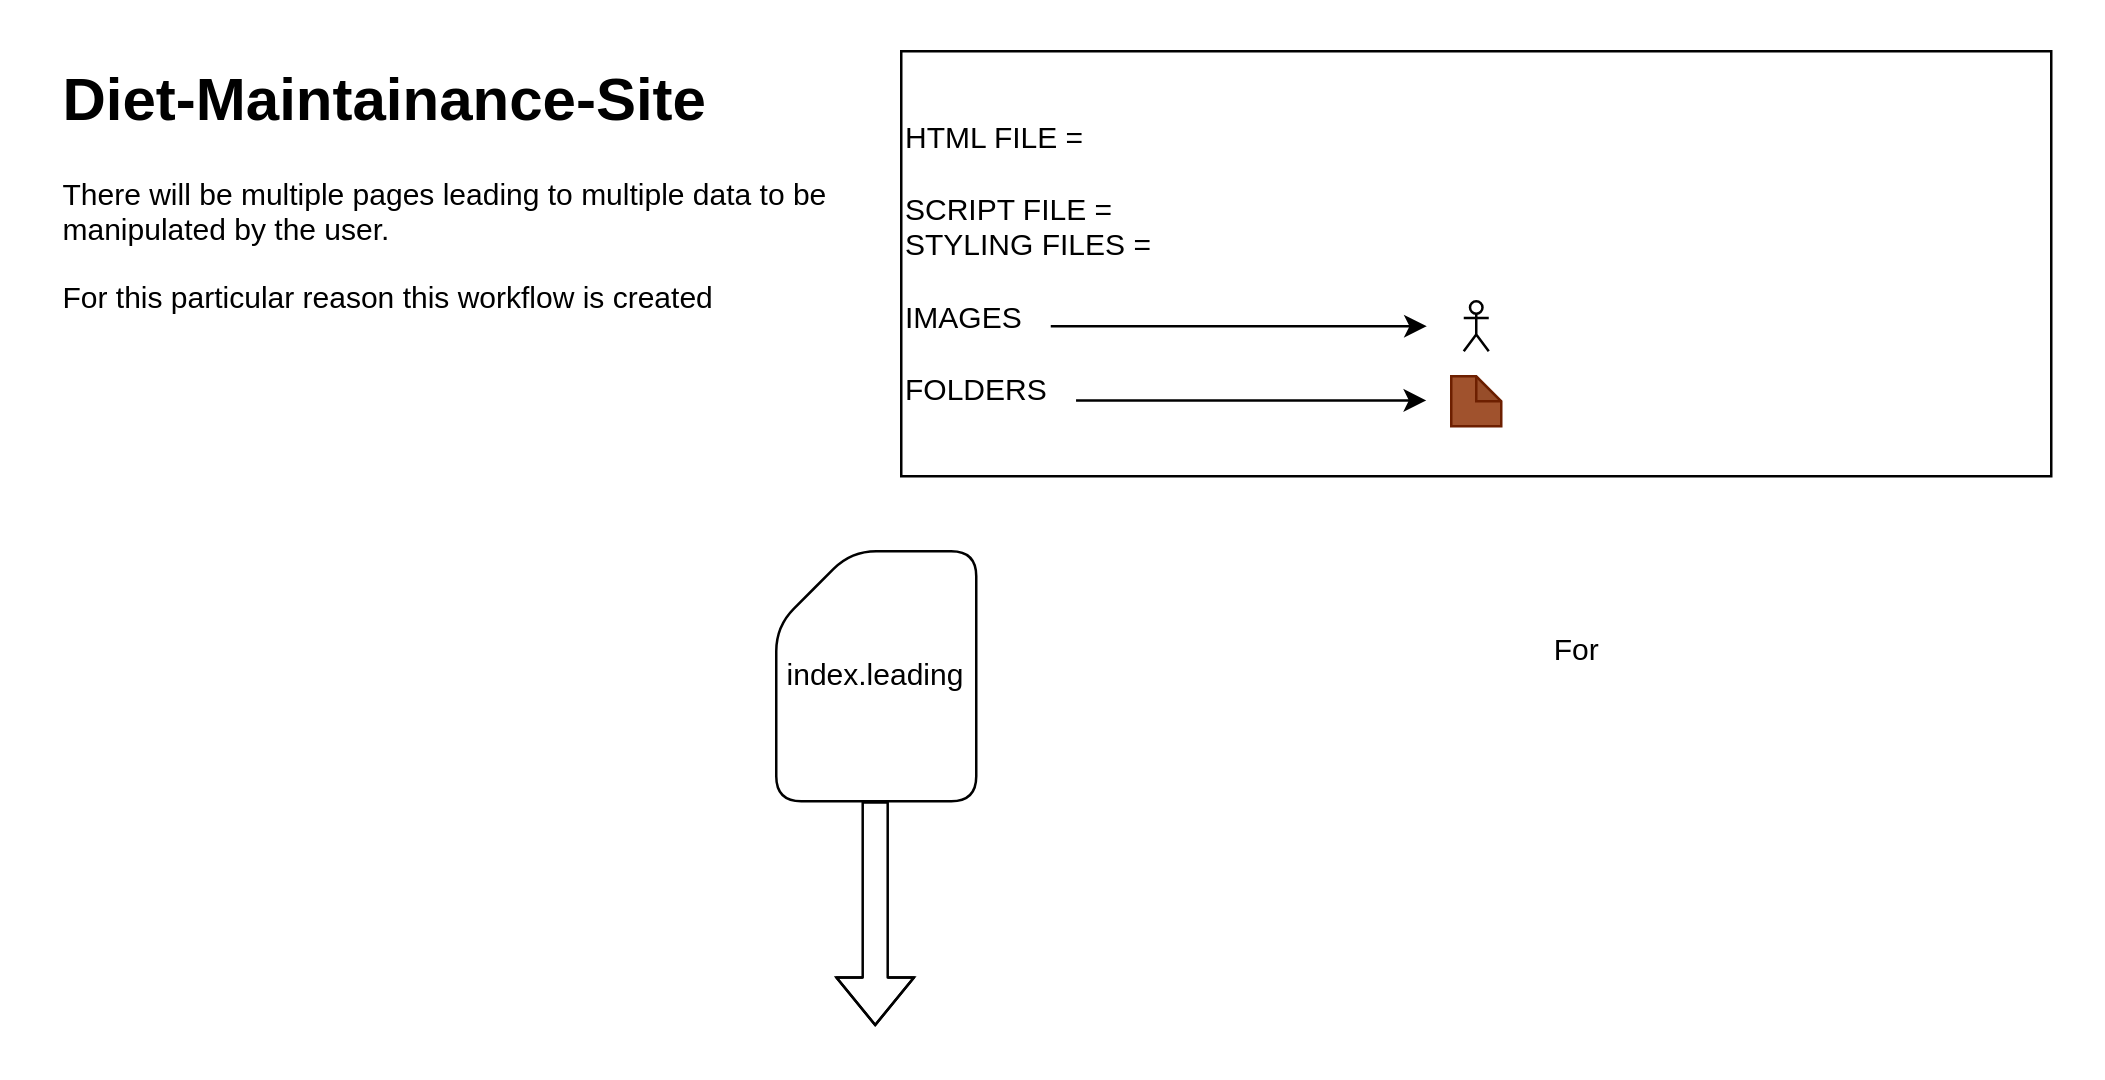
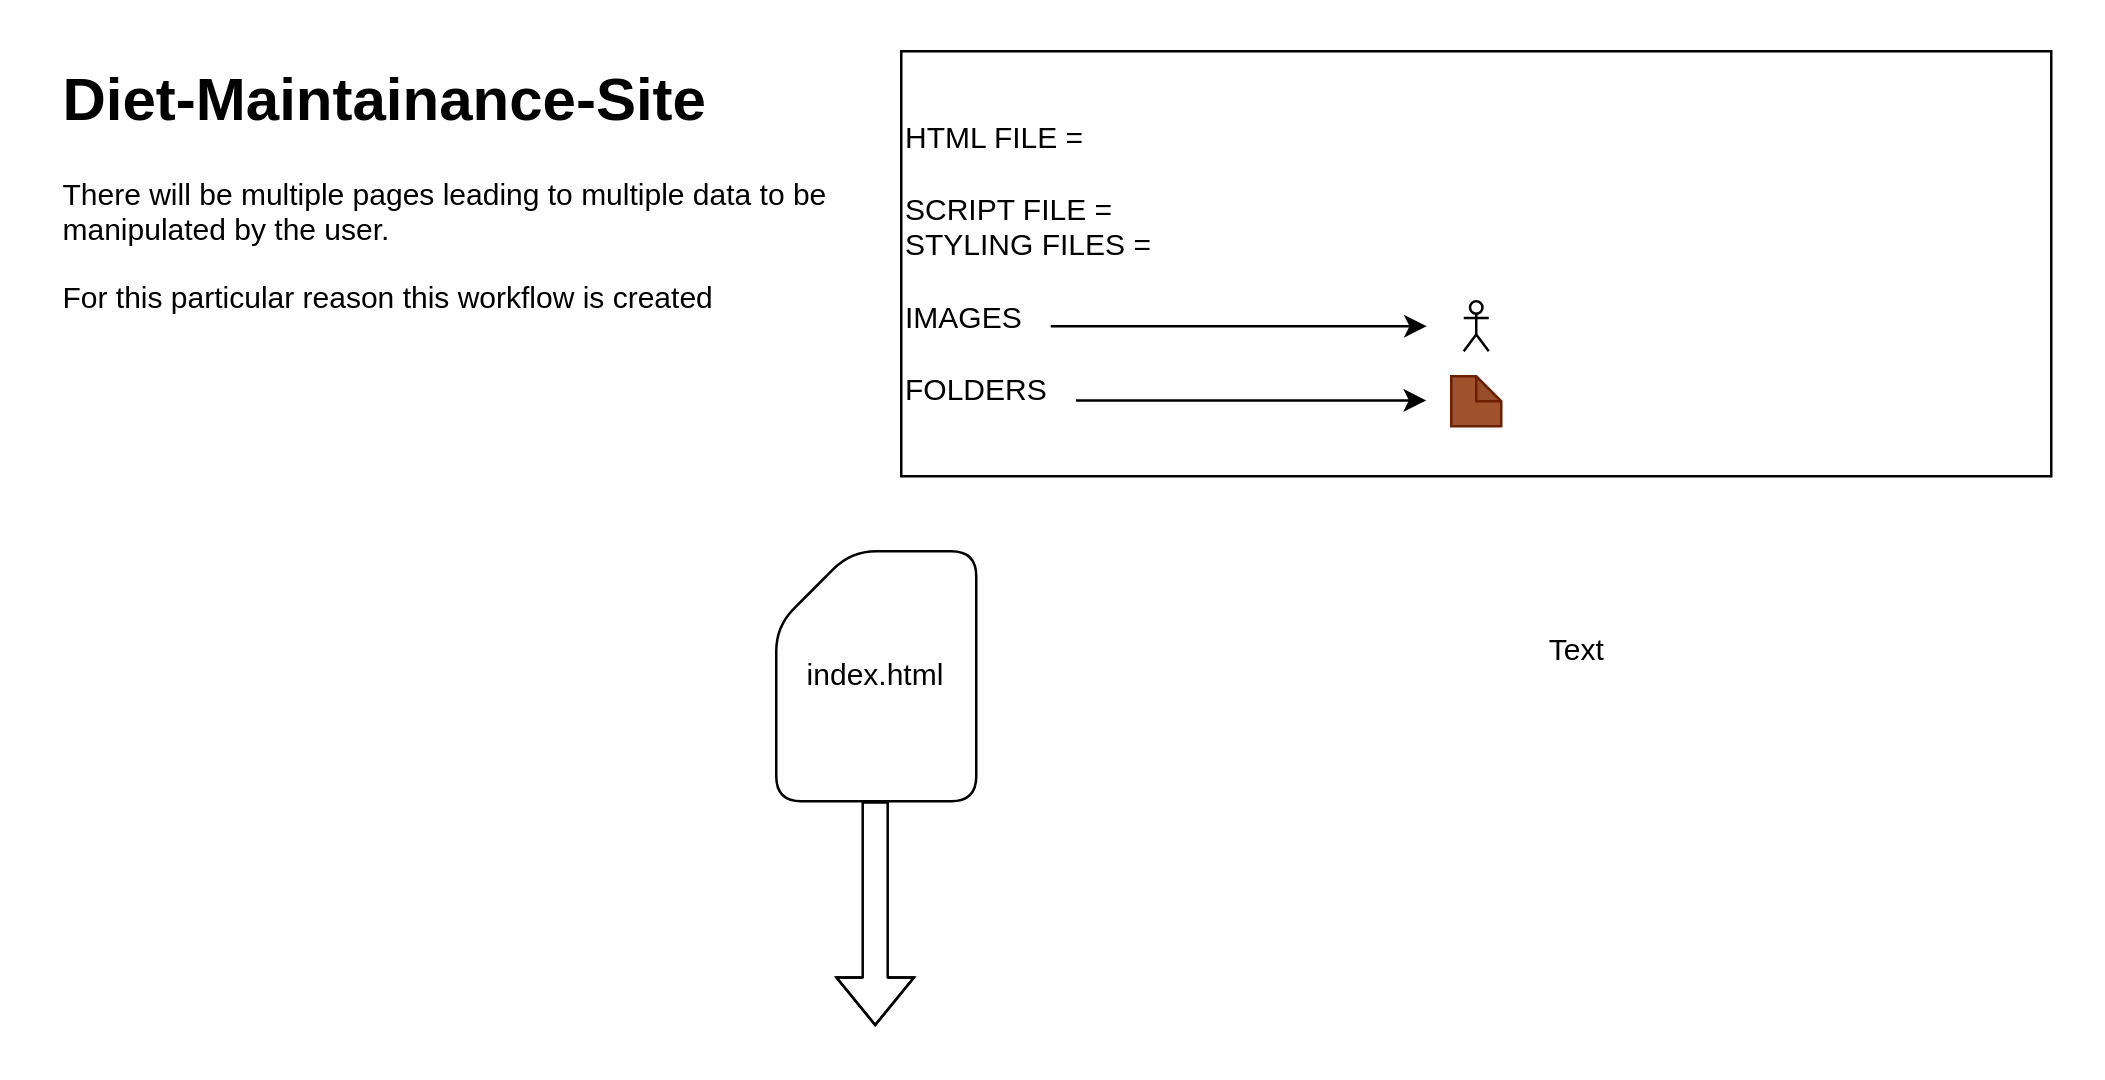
node "For": label "For" -> "Text"
node "index.leading": label "index.leading" -> "index.html"
